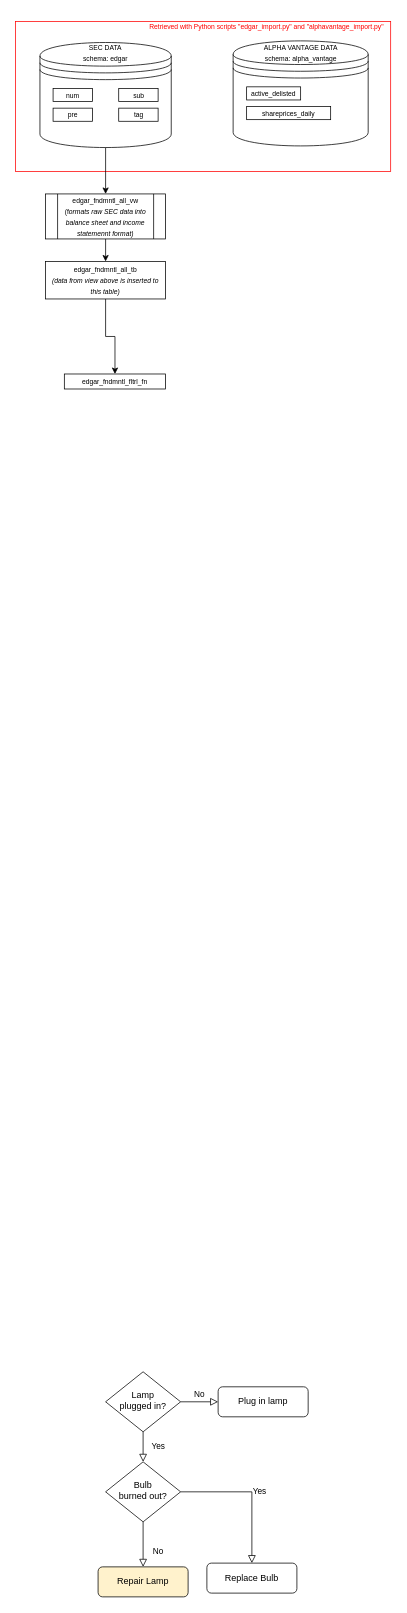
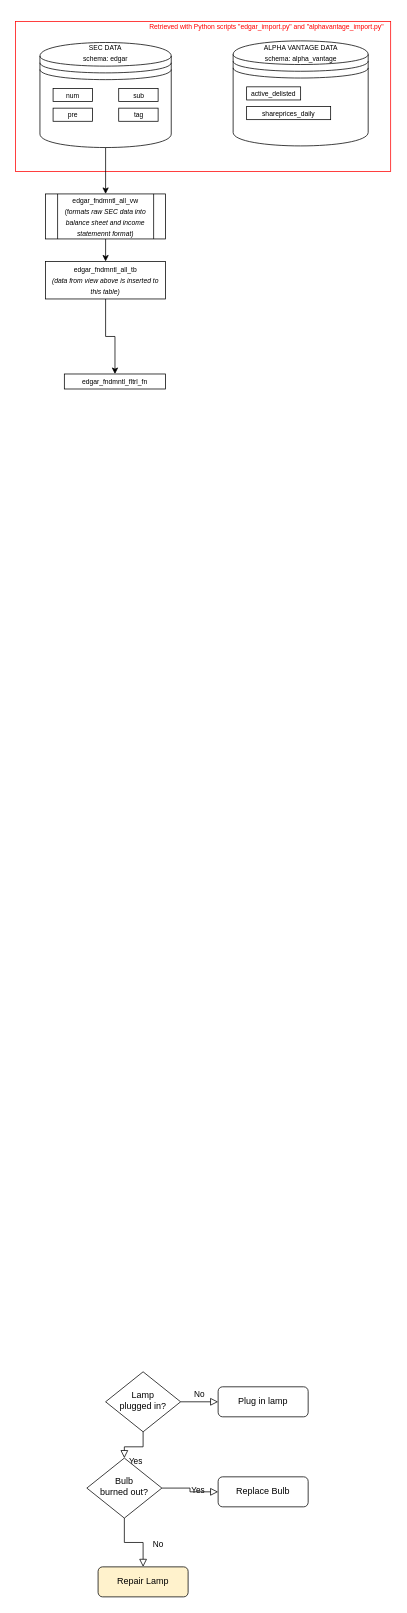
node "Bulb burned out?": moved (143, 1491) -> (124, 1488)
node "Replace Bulb": moved (252, 1578) -> (263, 1491)
